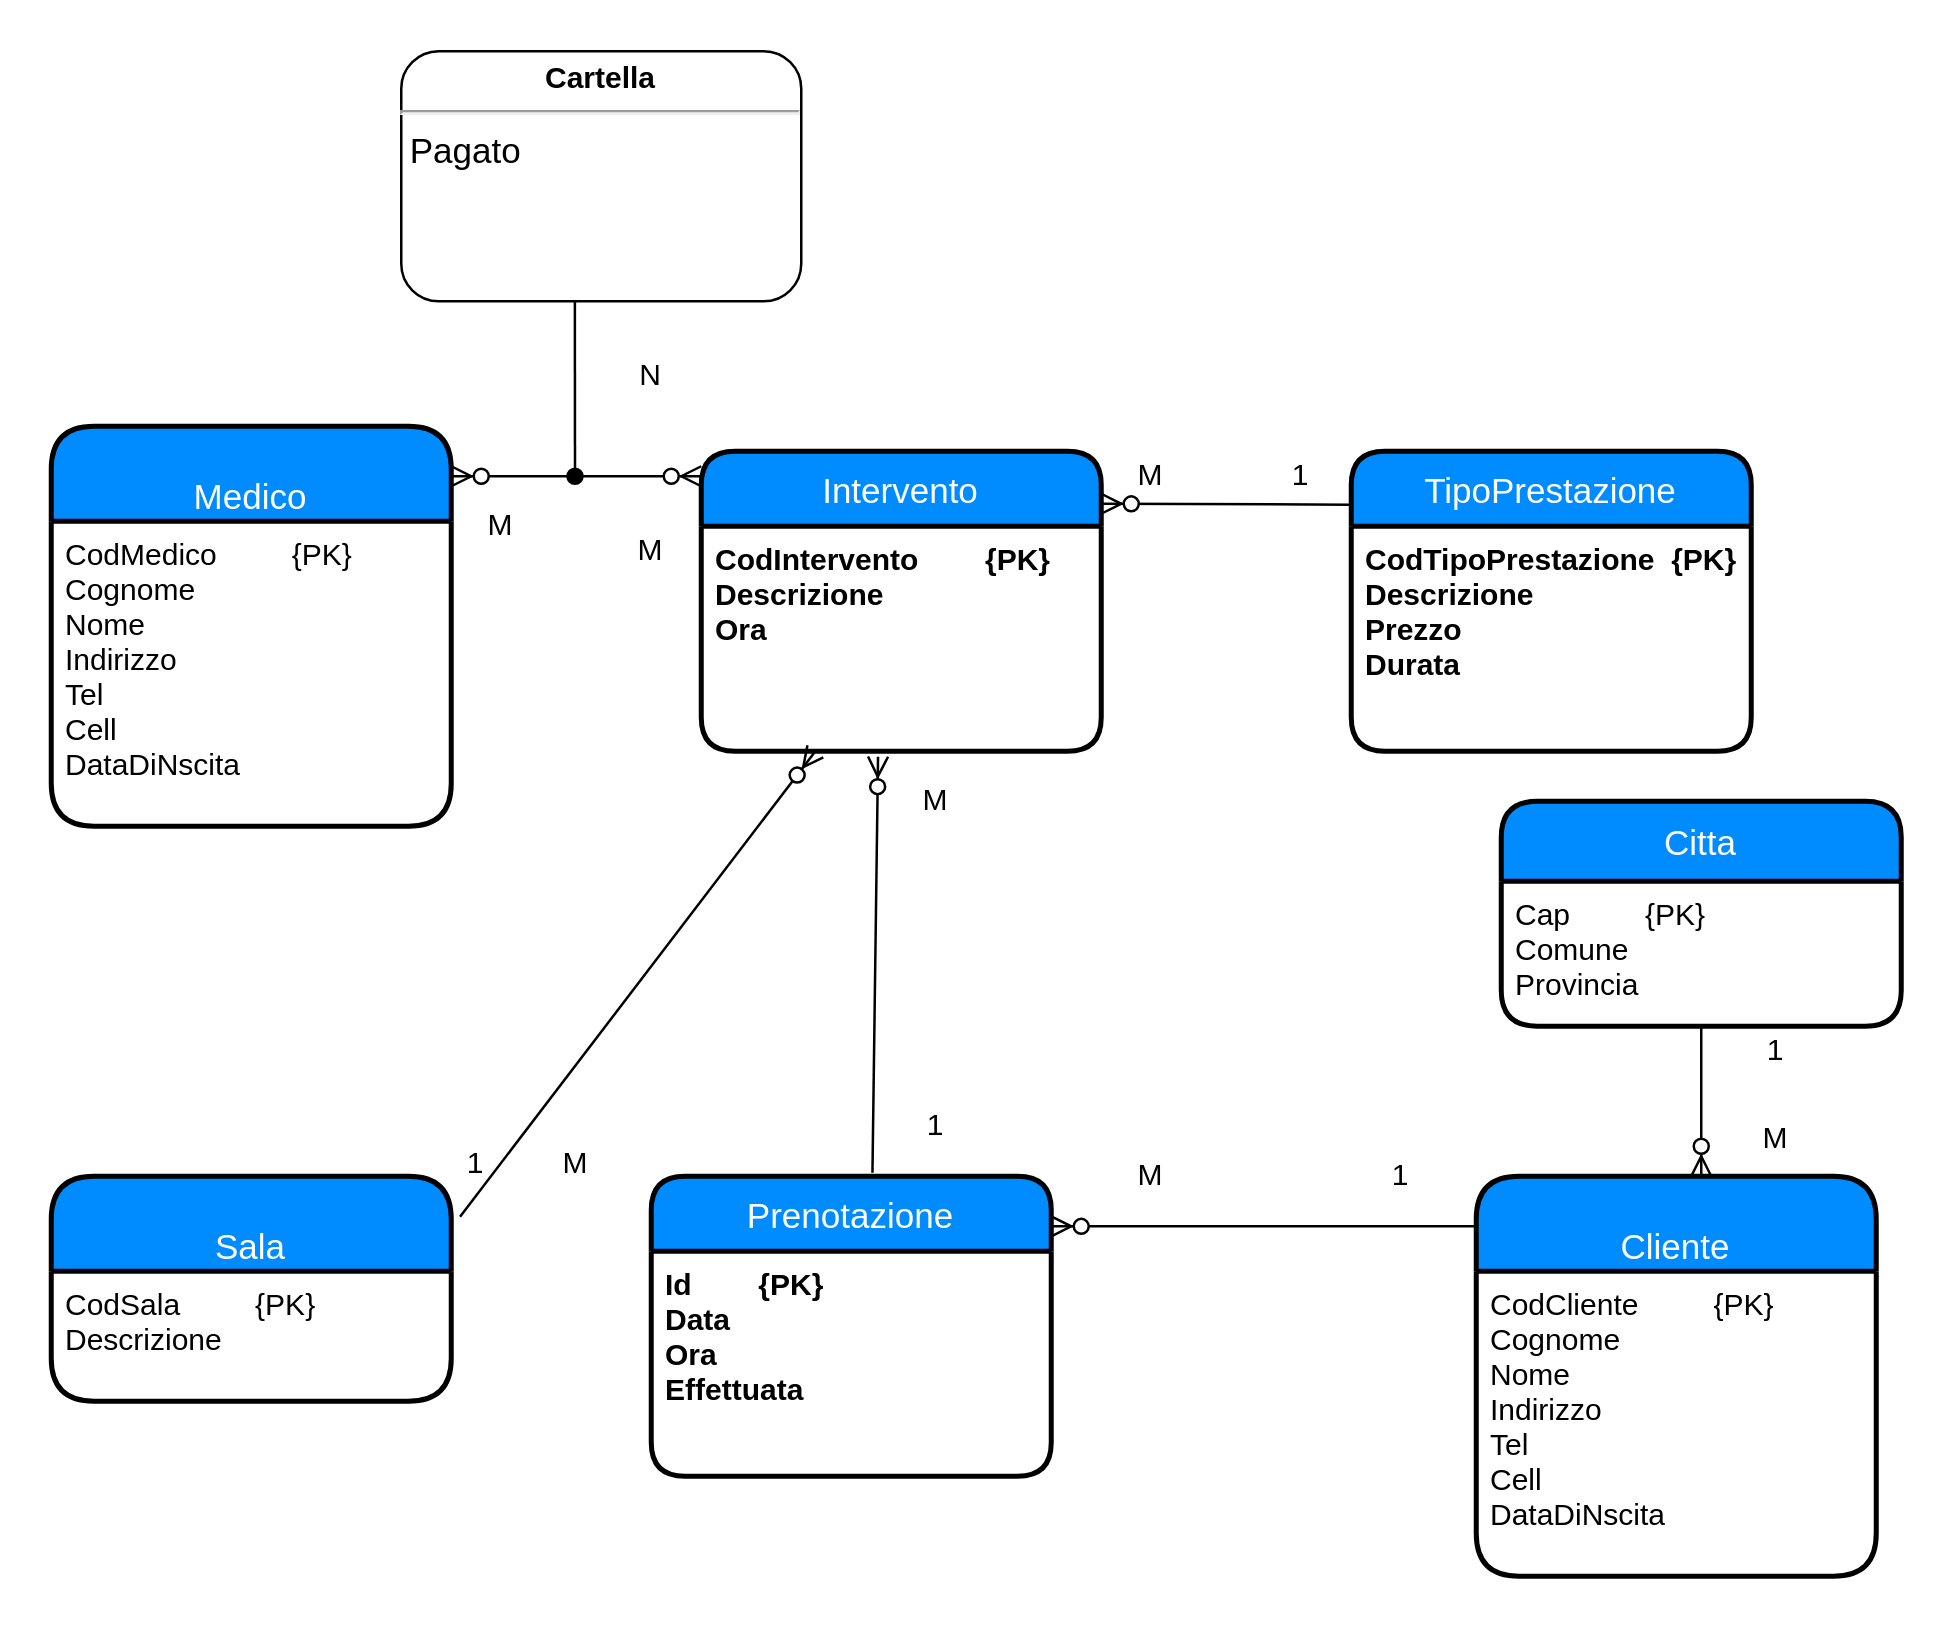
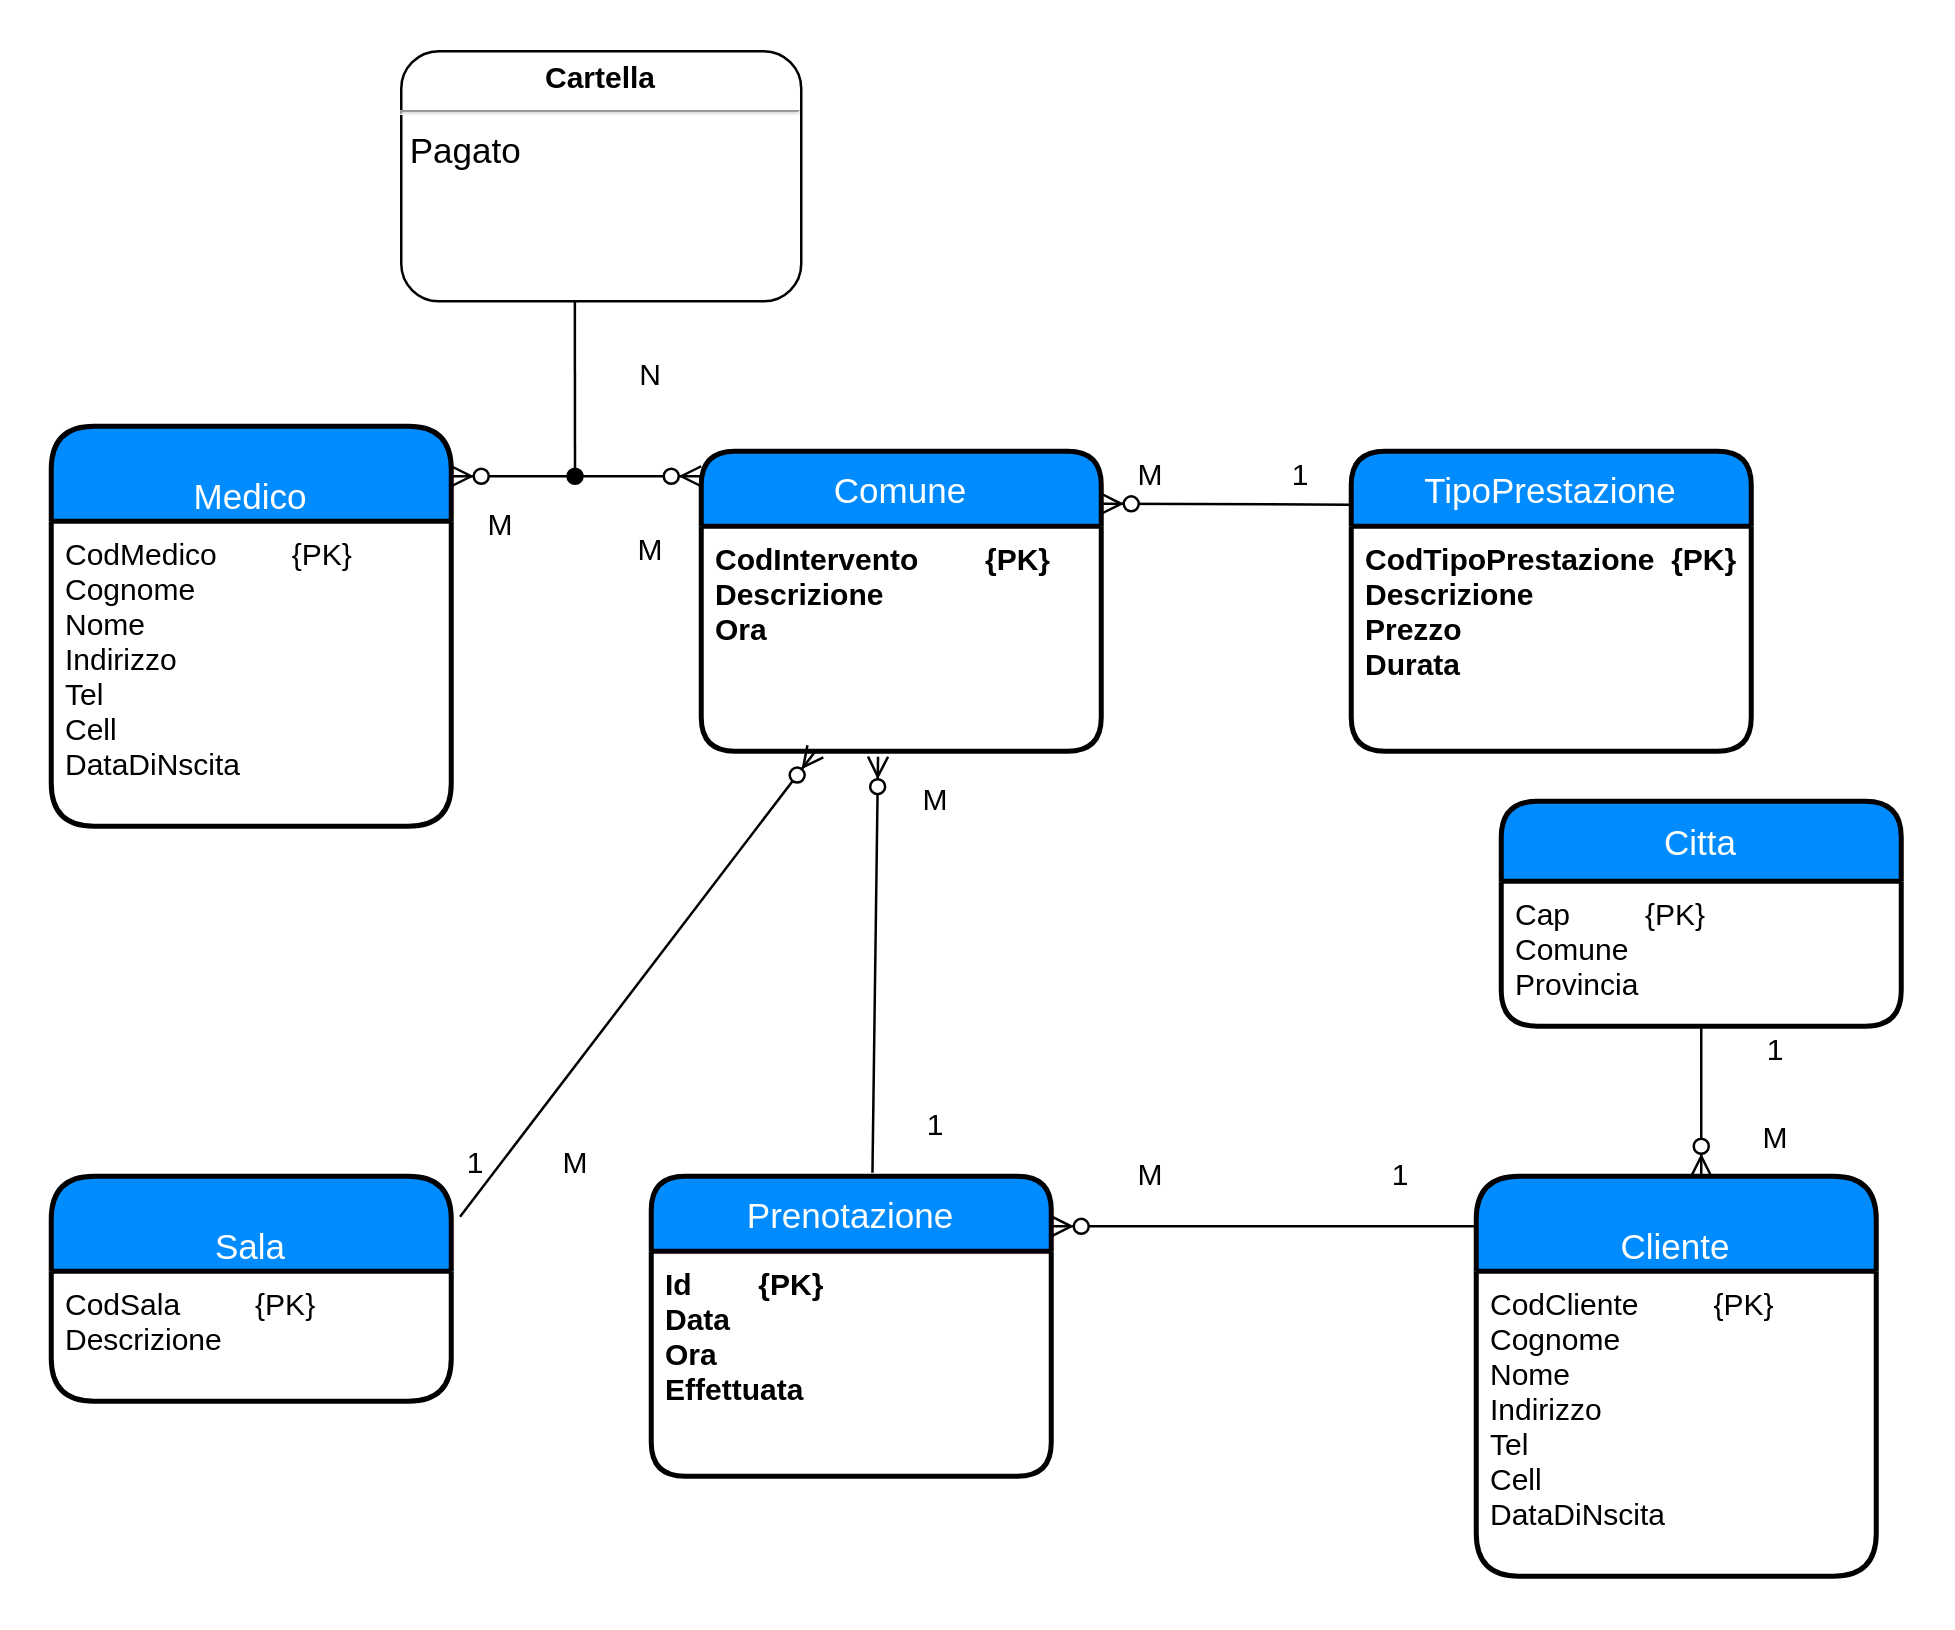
node "Intervento": label "Intervento" -> "Comune"
